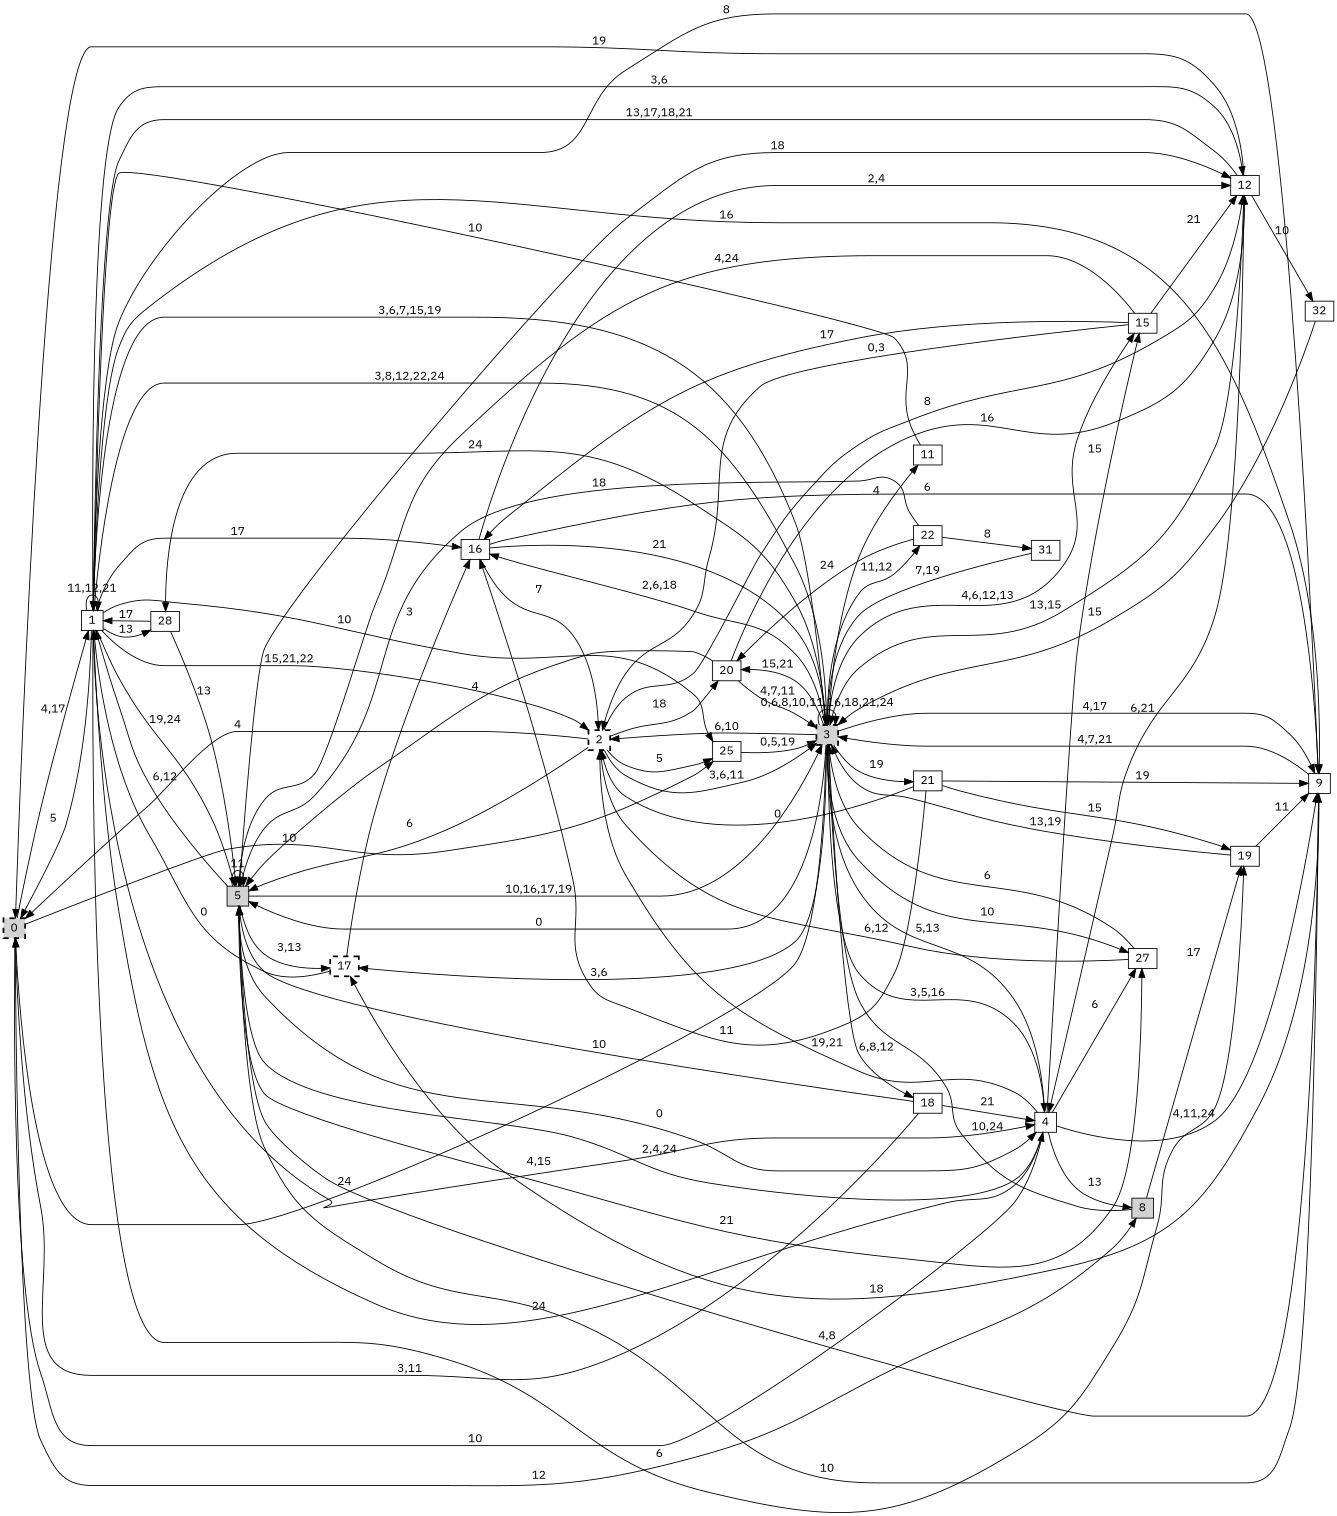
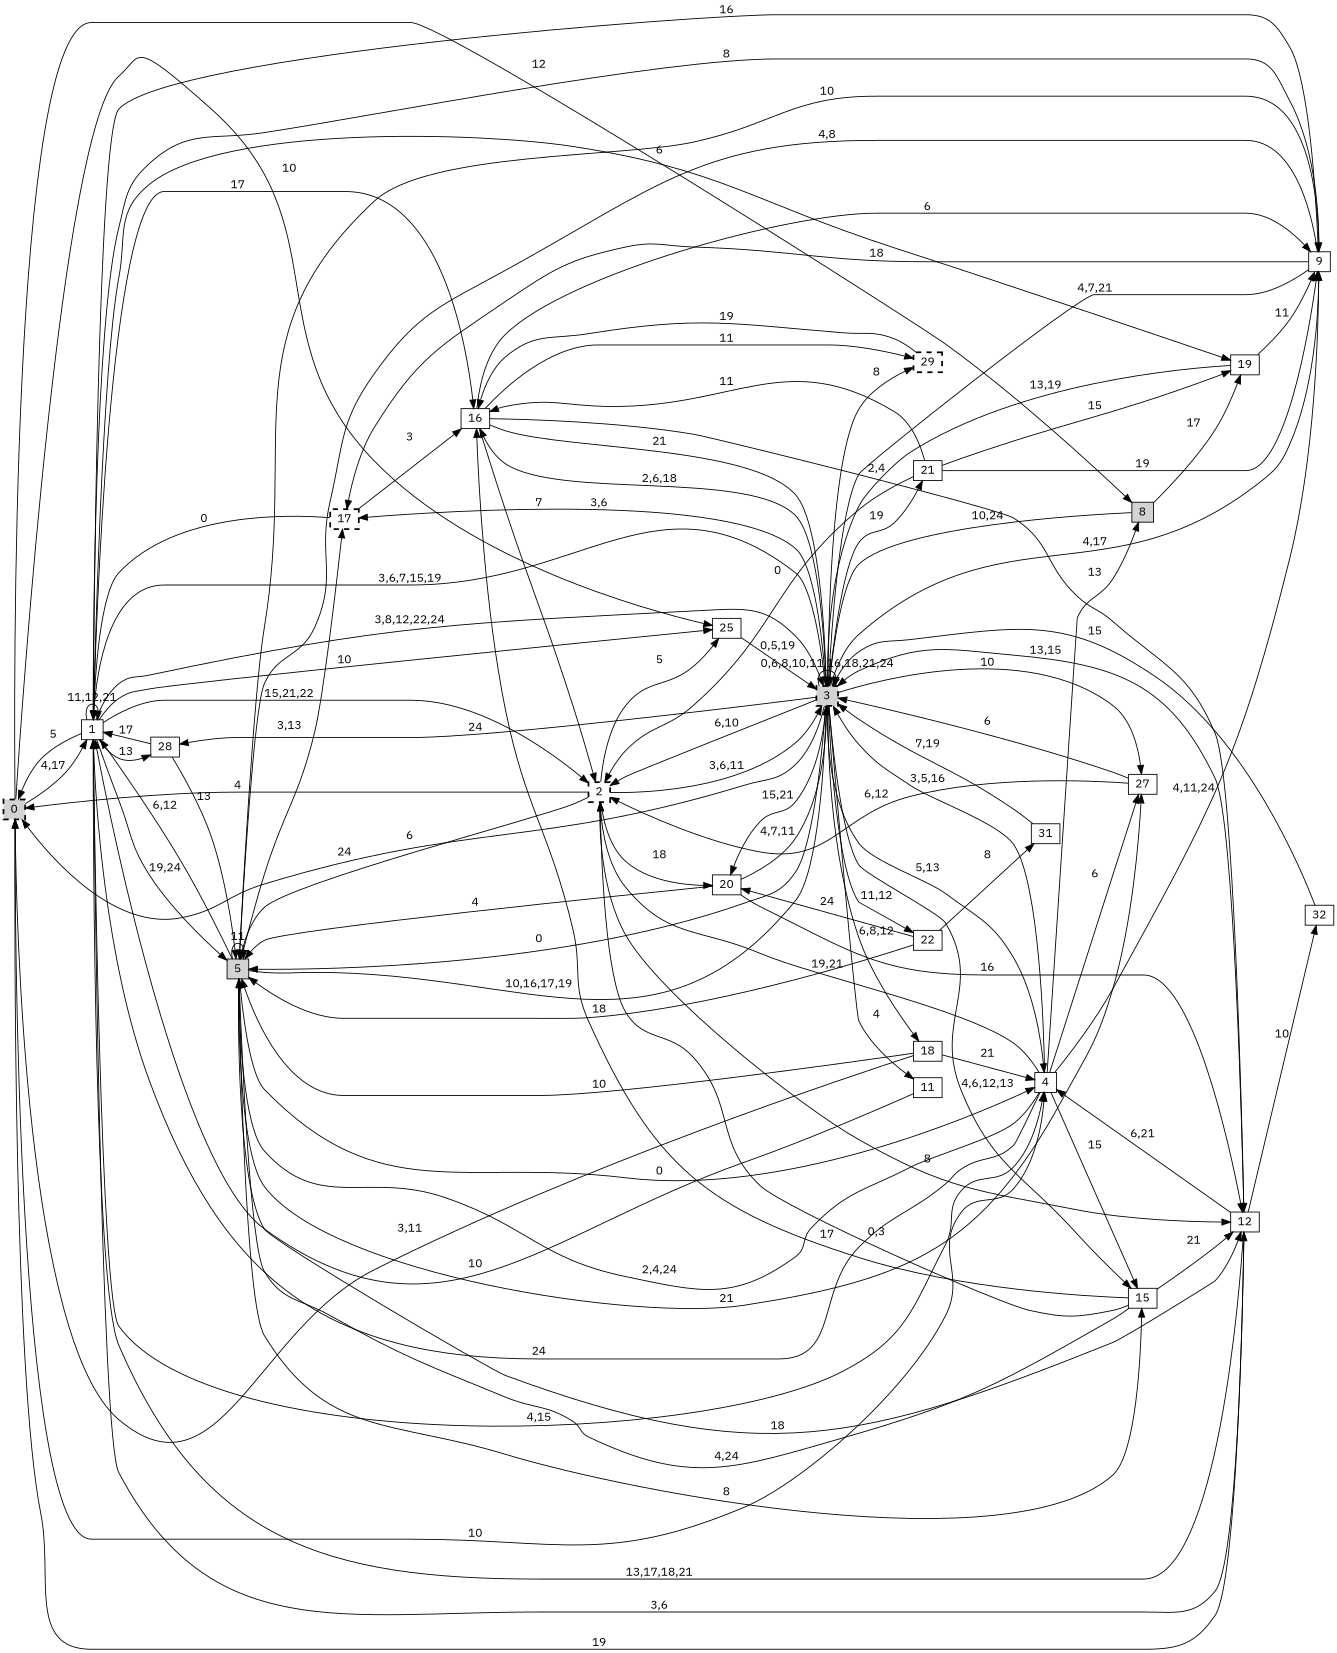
node "29": added
edge "5" -> "15": added, label "8"
